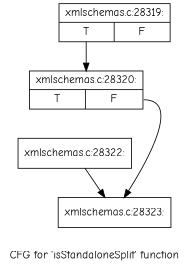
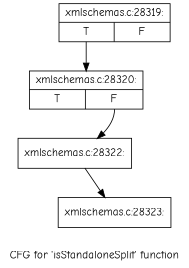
edge "xmlschemas.c:28320:" -> "xmlschemas.c:28323:": now "xmlschemas.c:28320:" -> "xmlschemas.c:28322:"
